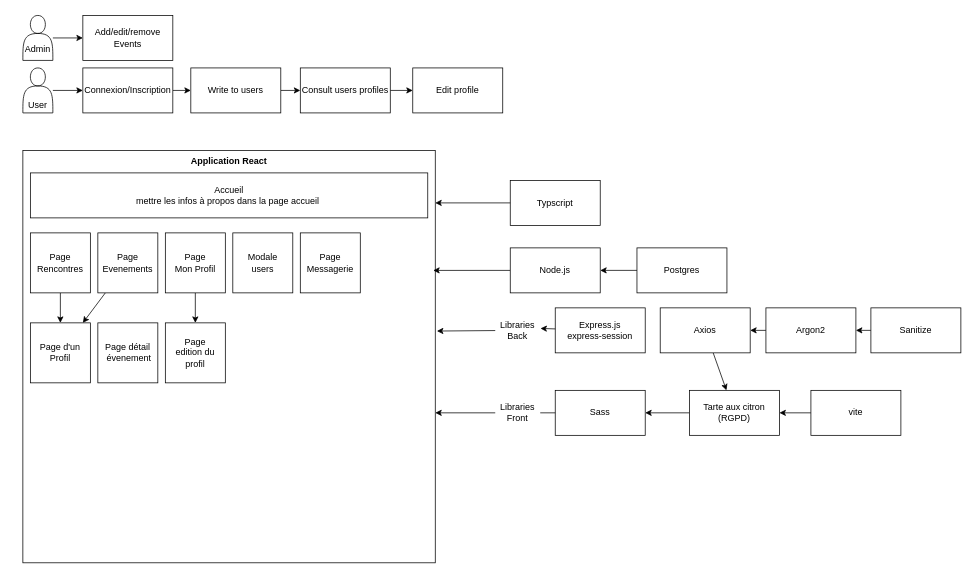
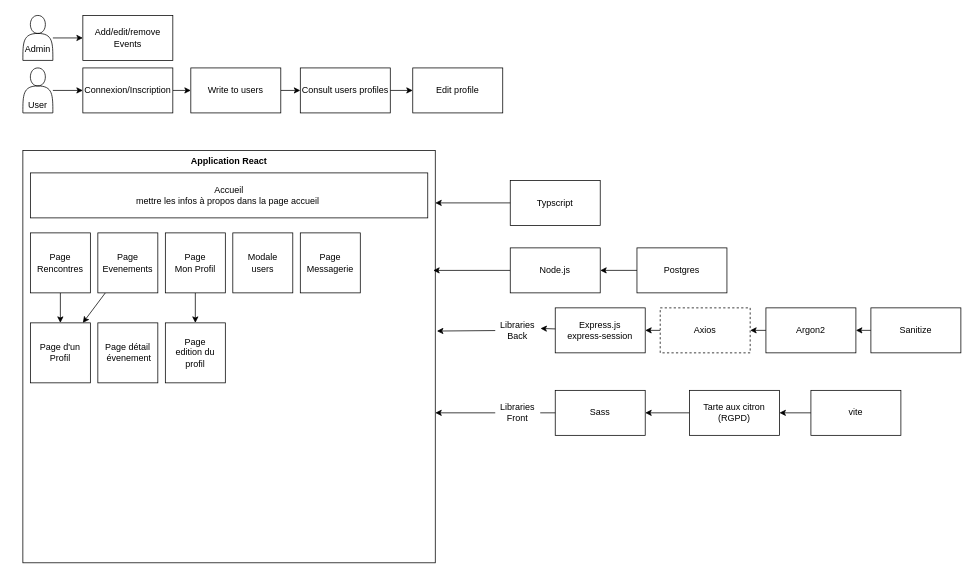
node "Axios": style solid -> dashed
edge "Axios" -> "Tarte aux citron (RGPD)": now "Axios" -> "Express.js express-session"
